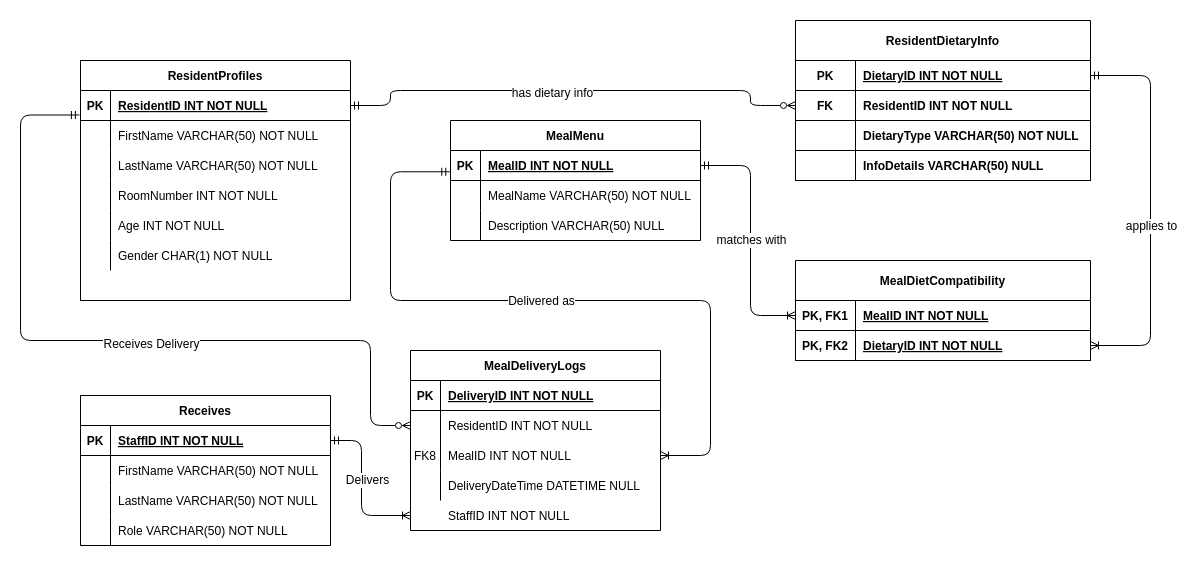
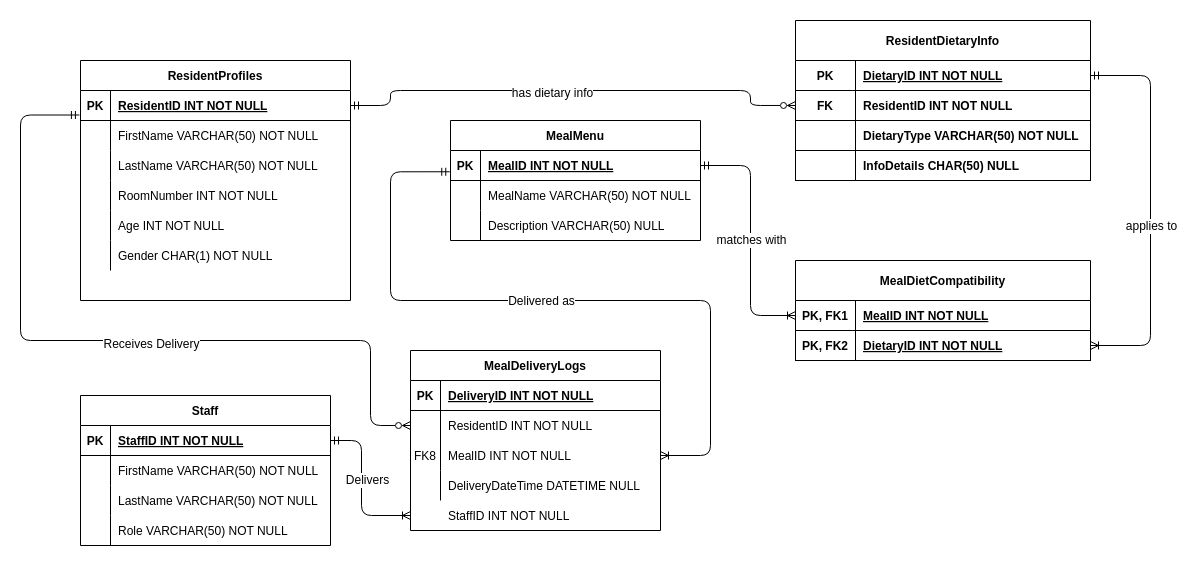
node "InfoDetails VARCHAR(50) NULL": label "InfoDetails VARCHAR(50) NULL" -> "InfoDetails CHAR(50) NULL"
node "Receives": label "Receives" -> "Staff"
